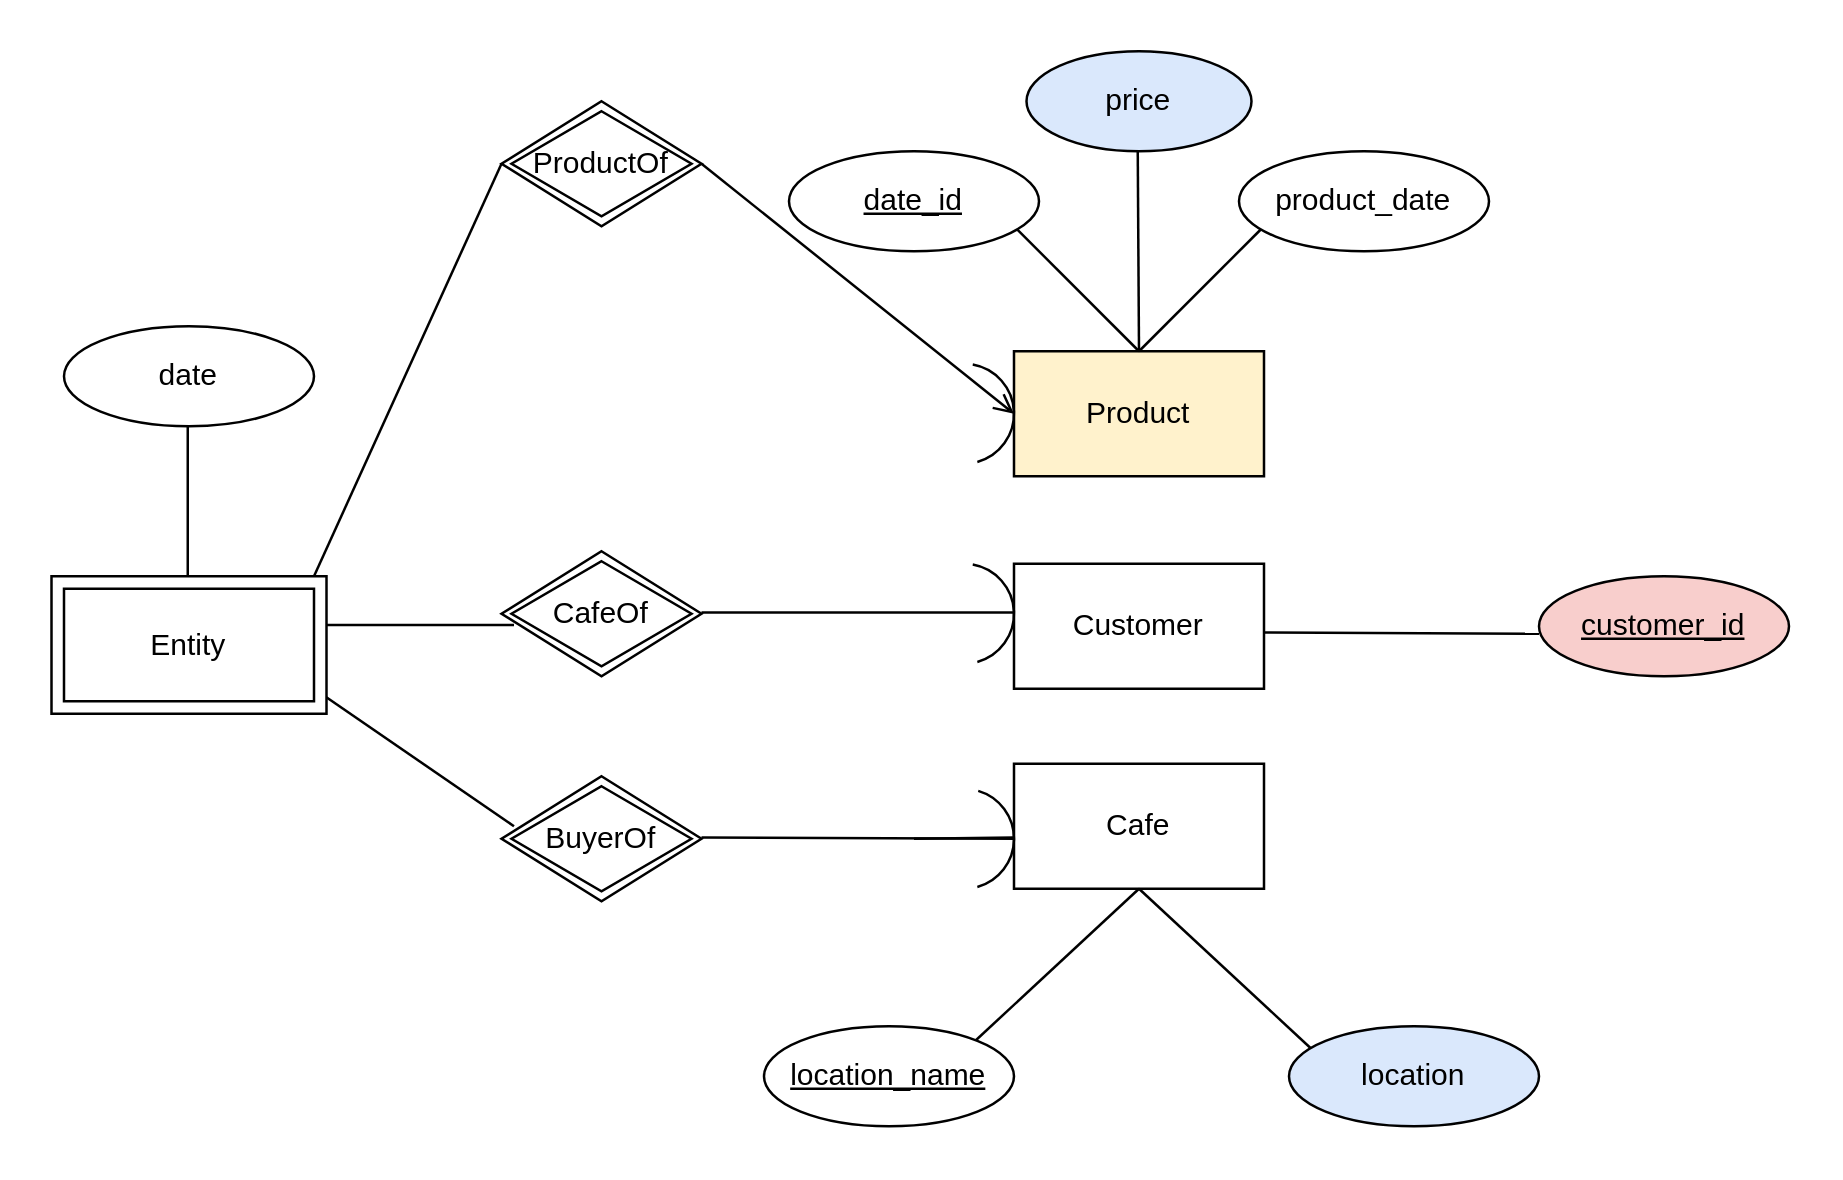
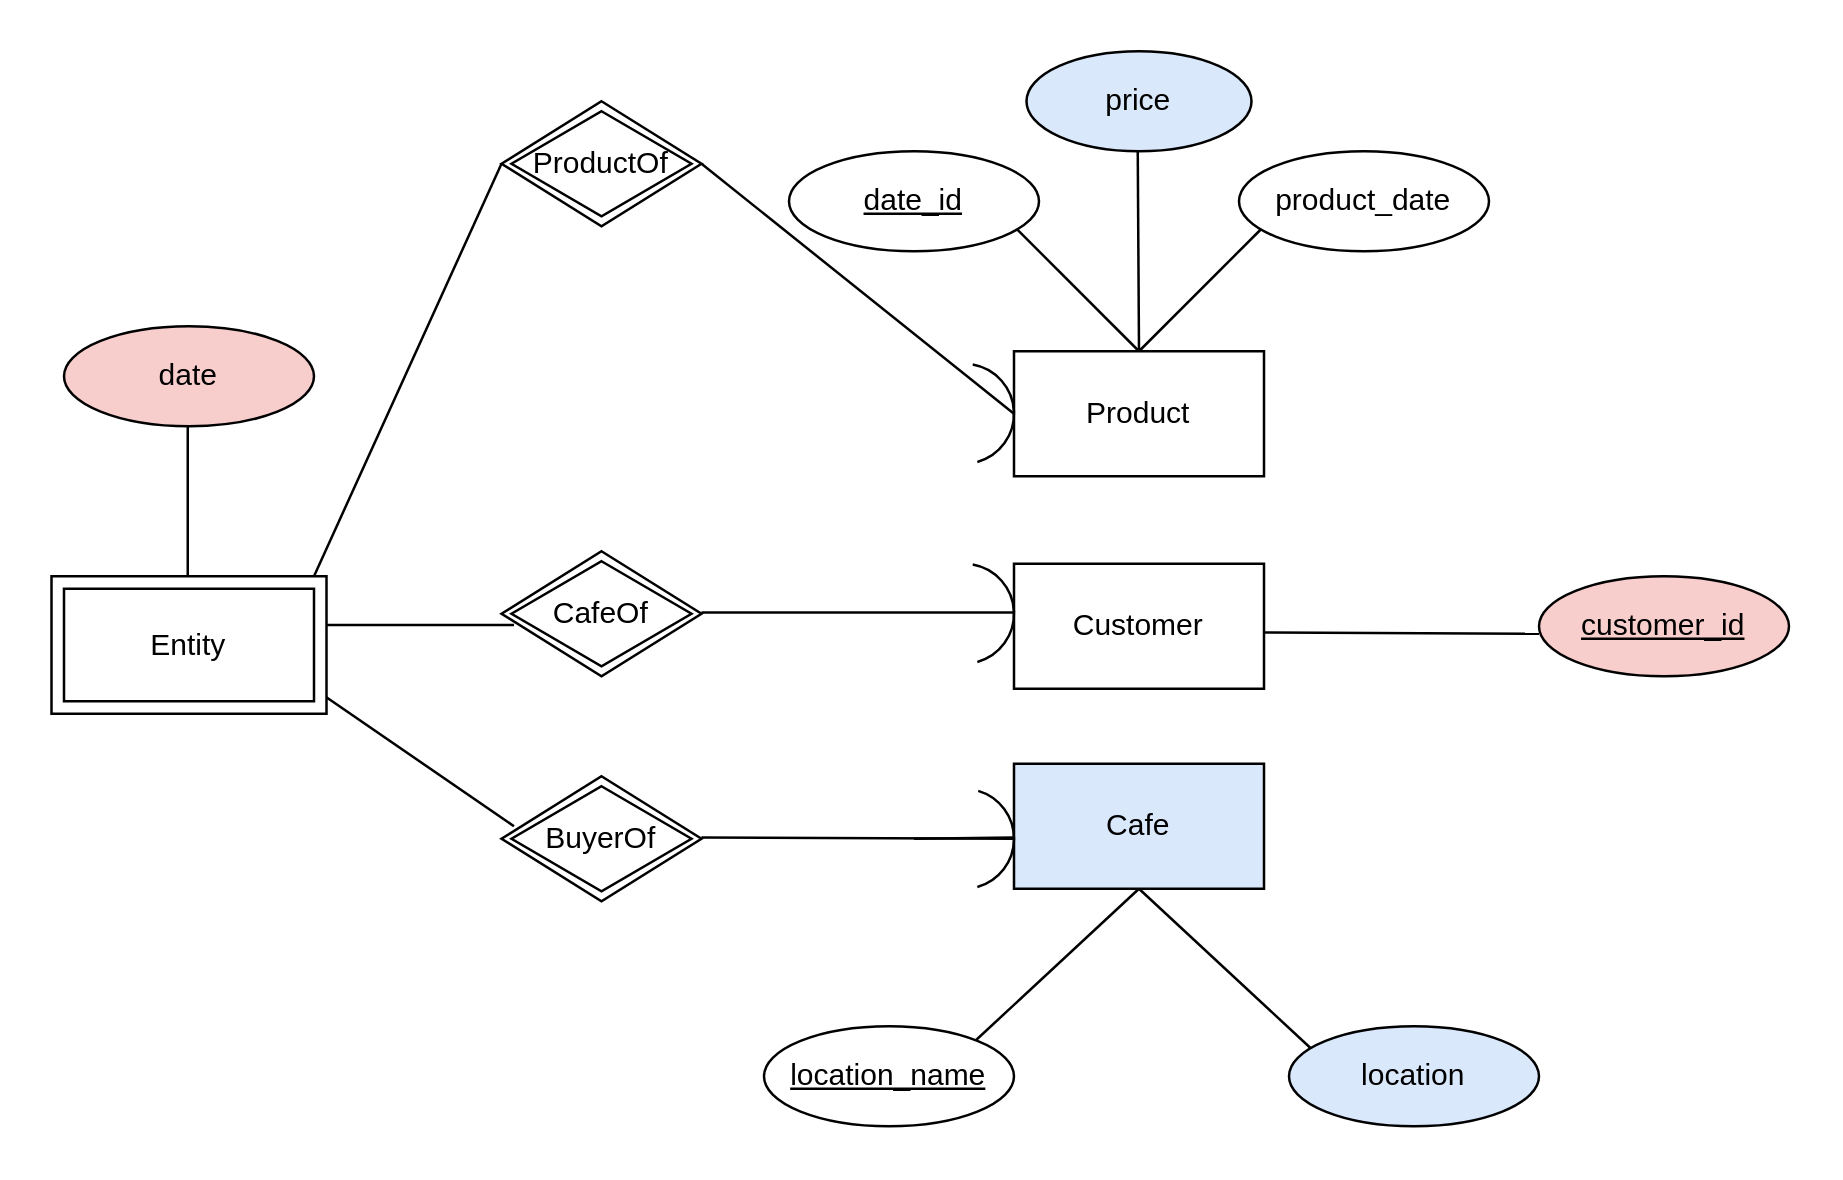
node "date": fillcolor #ffffff -> #f8cecc
edge "ProductOf" -> "Product": arrowhead open -> none
node "Product": fillcolor #fff2cc -> #ffffff
node "Cafe": fillcolor #ffffff -> #dae8fc
